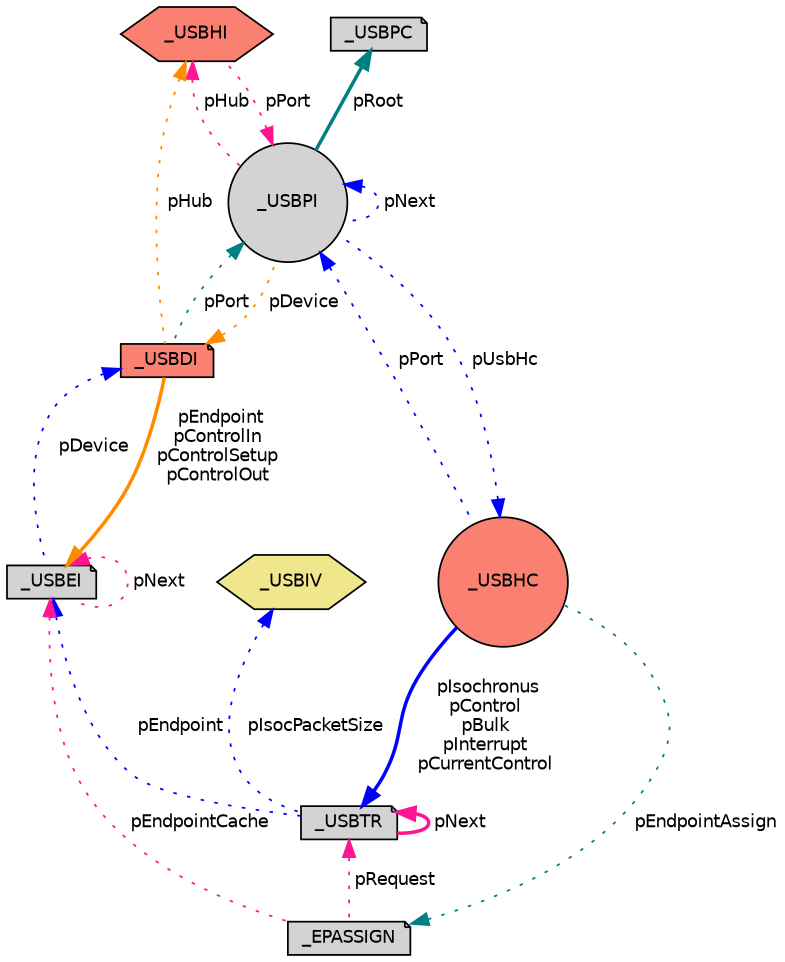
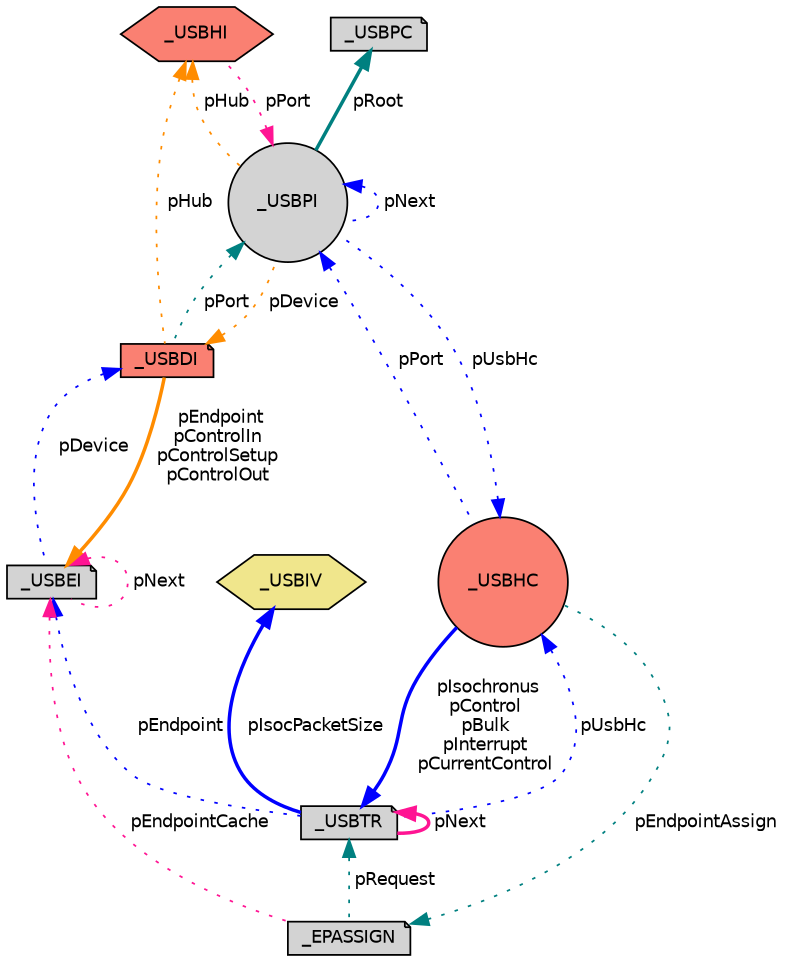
edge "_USBPI" -> "_USBHI": color deeppink -> darkorange
edge "_USBTR" -> "_USBIV": style dotted -> bold
edge "_USBTR" -> "_USBHC": added, label "pUsbHc"
edge "_EPASSIGN" -> "_USBTR": color deeppink -> teal
